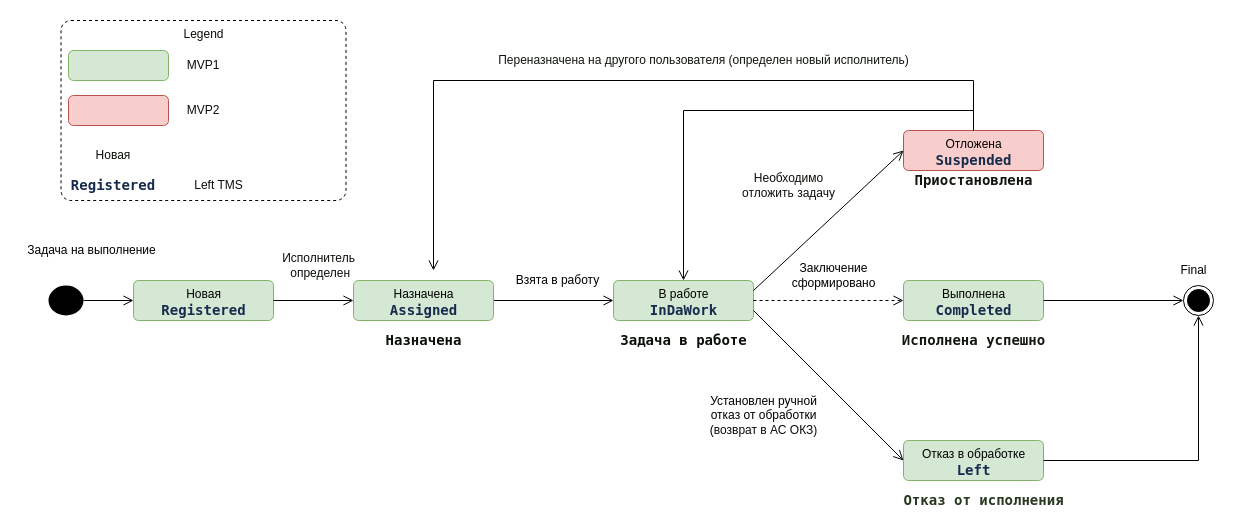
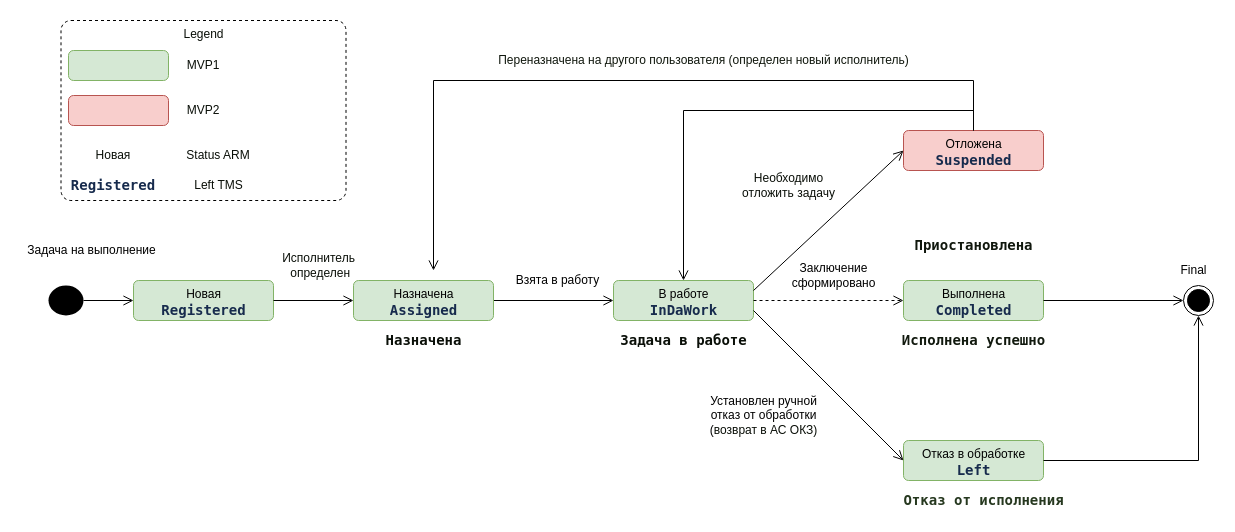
node "Status ARM": added
node "Приостановлена": moved (974, 181) -> (974, 246)
